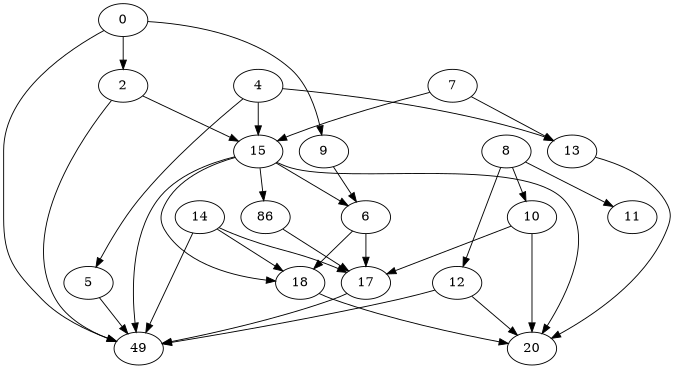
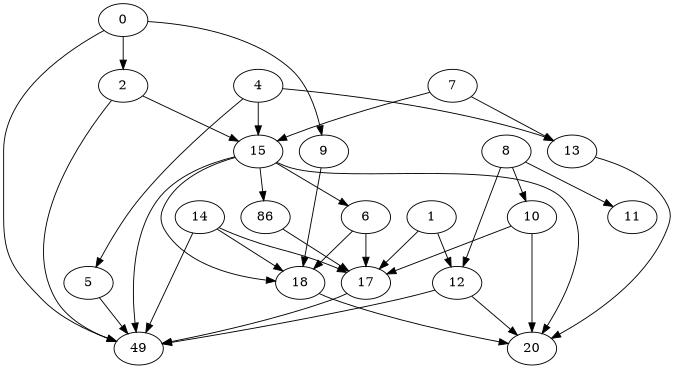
edge "9" -> "6": now "9" -> "18"
node "1": added
